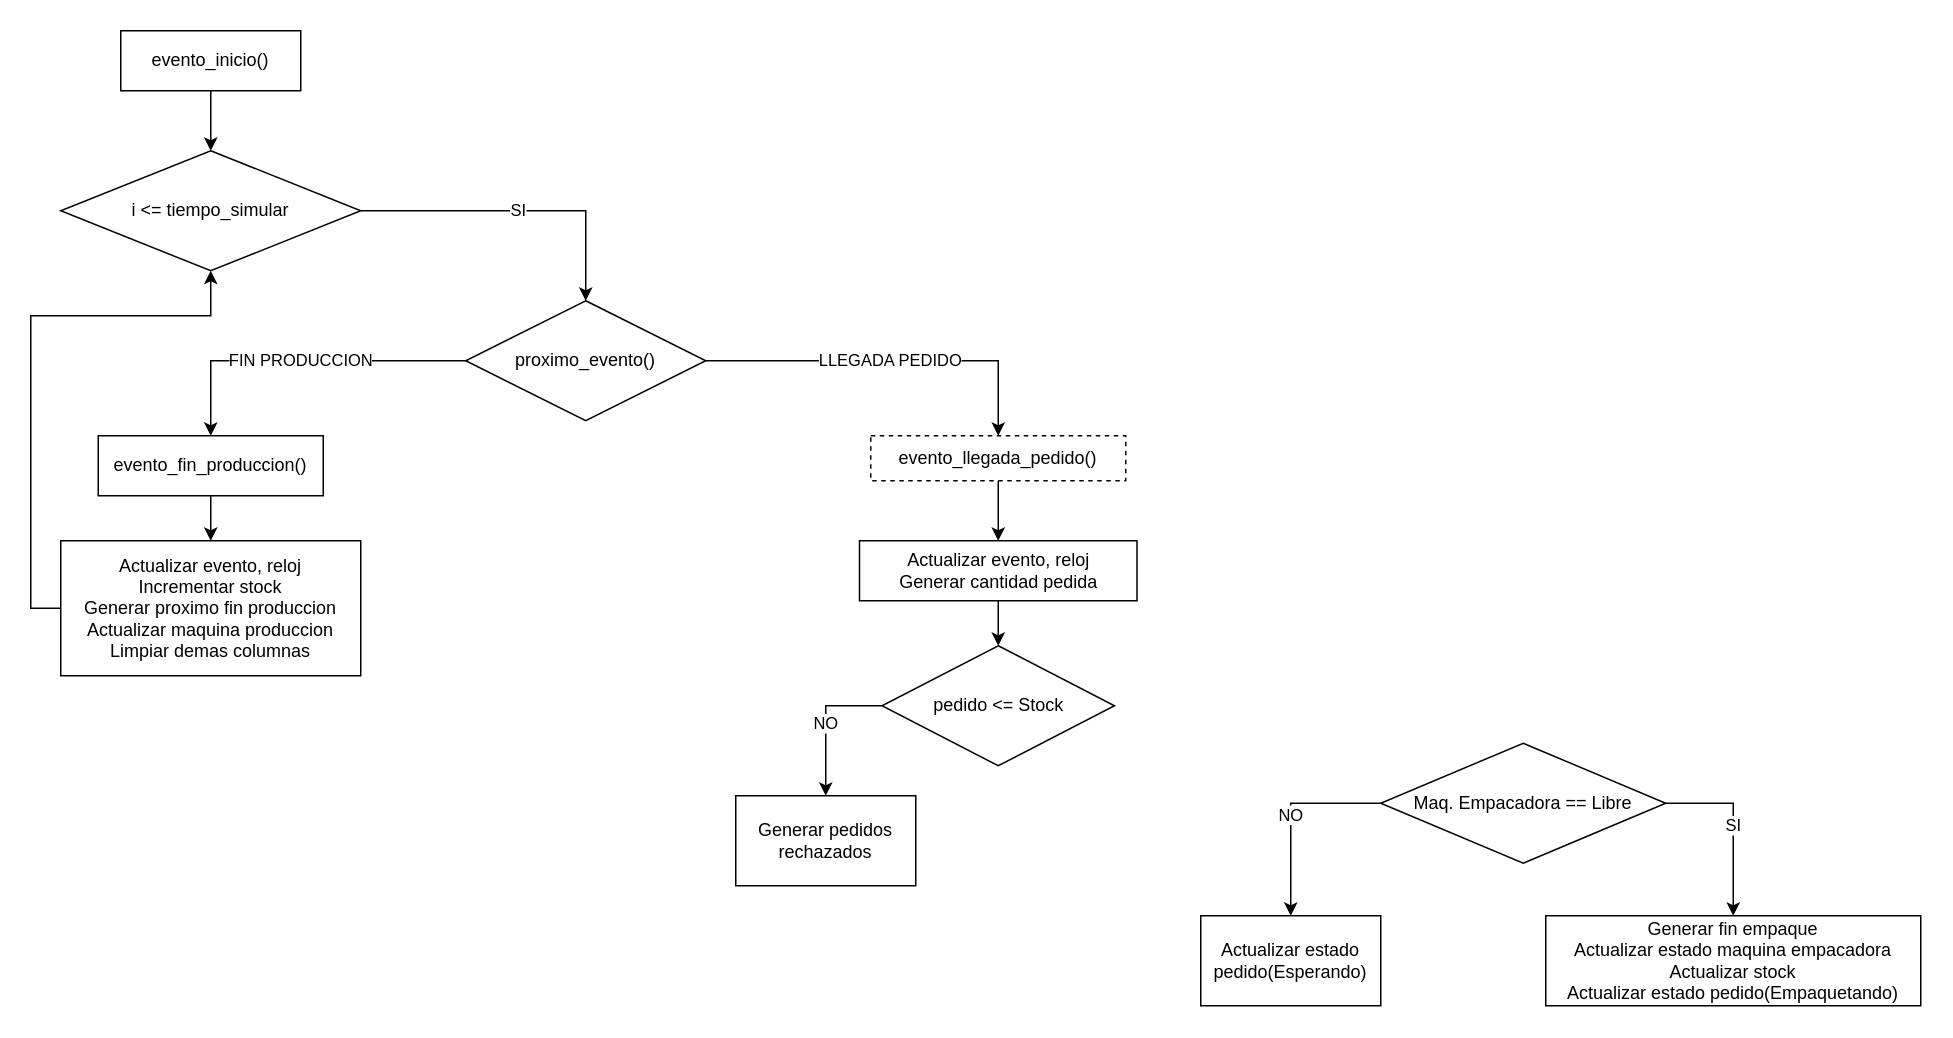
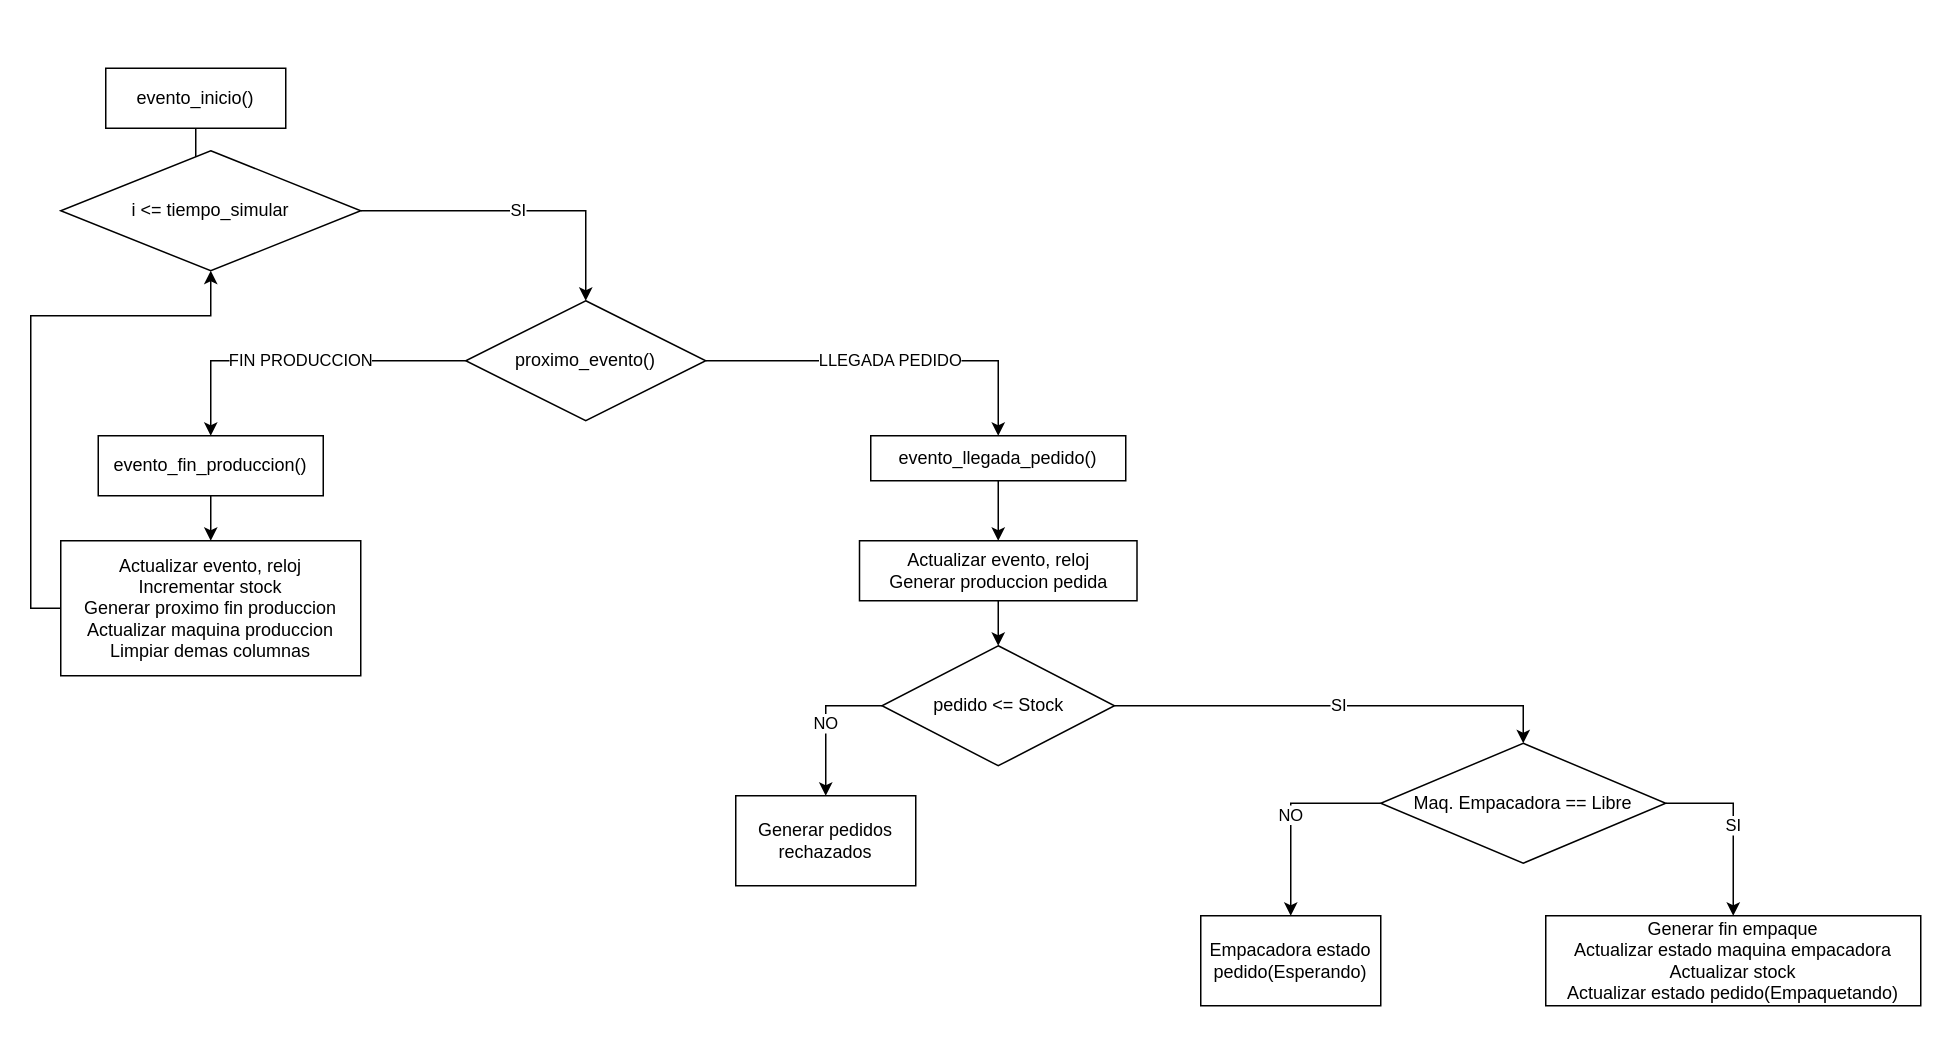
node "evento_inicio()": moved (211, 61) -> (196, 98)
node "evento_llegada_pedido()": style dashed -> solid
node "Actualizar evento, reloj Generar cantidad pedida": label "Actualizar evento, reloj Generar cantidad pedida" -> "Actualizar evento, reloj Generar produccion pedida"
edge "pedido <= Stock" -> "Maq. Empacadora == Libre": added, label "SI"
node "Actualizar estado pedido(Esperando)": label "Actualizar estado pedido(Esperando)" -> "Empacadora estado pedido(Esperando)"
